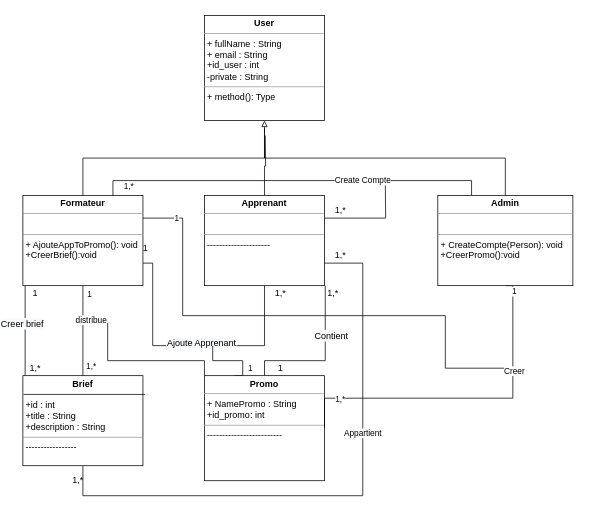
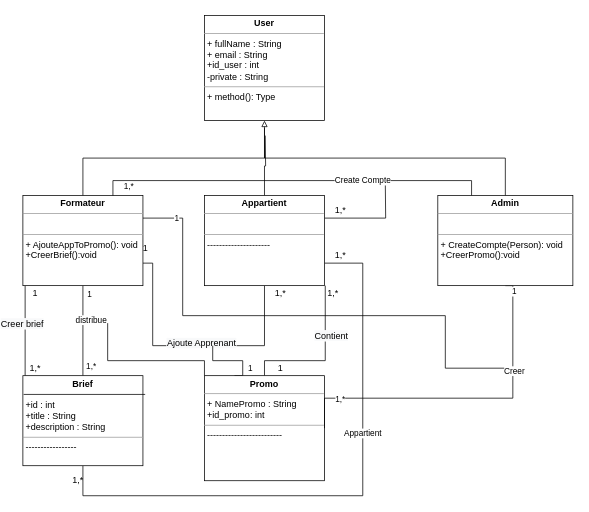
node "Apprenant ---------------------": label "Apprenant ---------------------" -> "Appartient ---------------------"
